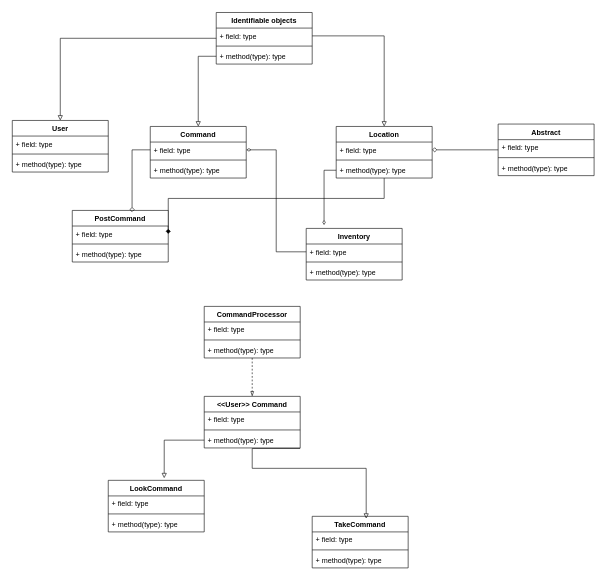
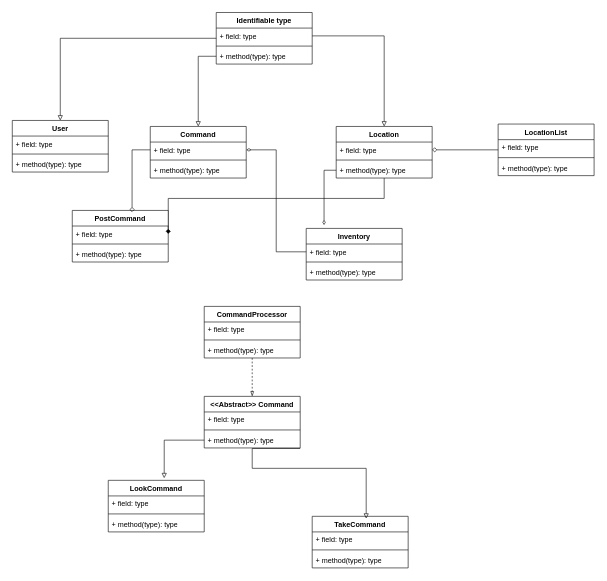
node "Identifiable objects": label "Identifiable objects" -> "Identifiable type"
node "Abstract": label "Abstract" -> "LocationList"
node "<<User>> Command": label "<<User>> Command" -> "<<Abstract>> Command"
